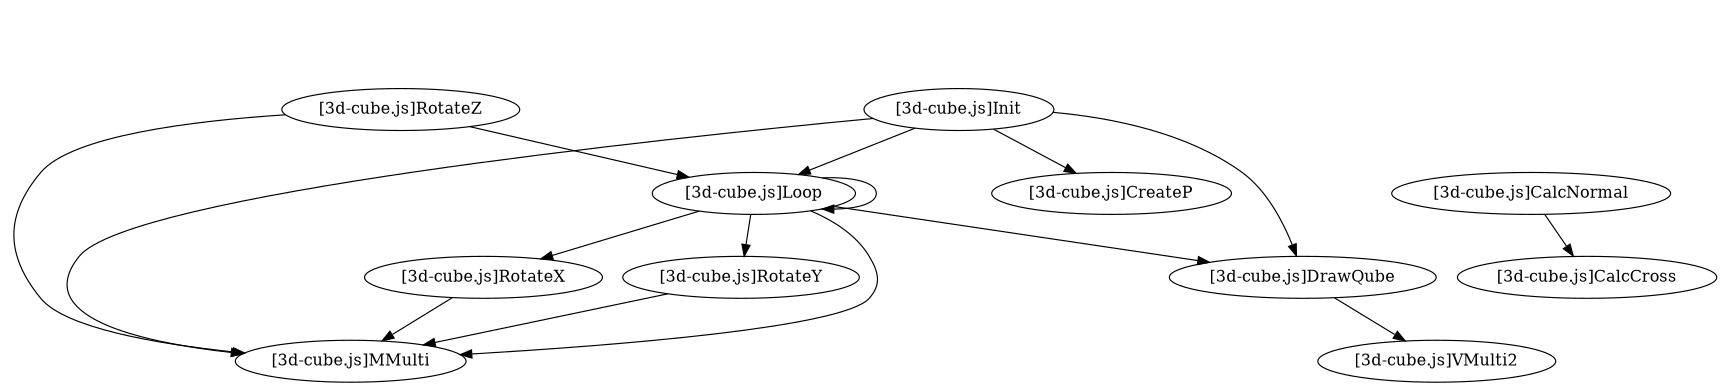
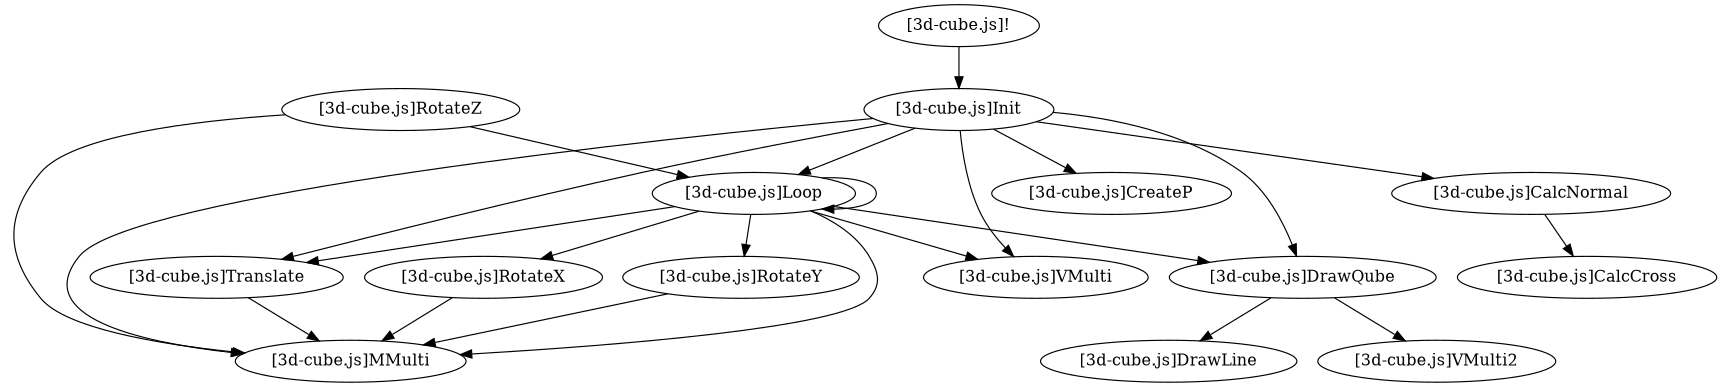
node "[3d-cube.js]!": added
edge "[3d-cube.js]Init" -> "[3d-cube.js]CalcNormal": added
node "[3d-cube.js]Translate": added
node "[3d-cube.js]VMulti": added
node "[3d-cube.js]DrawLine": added
